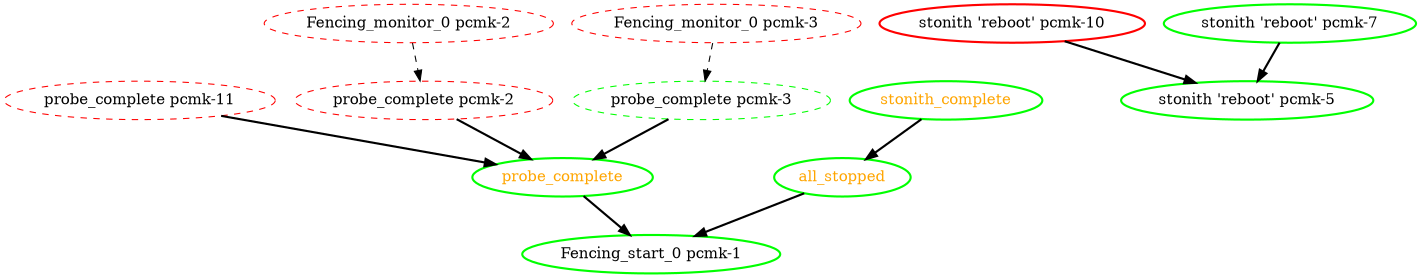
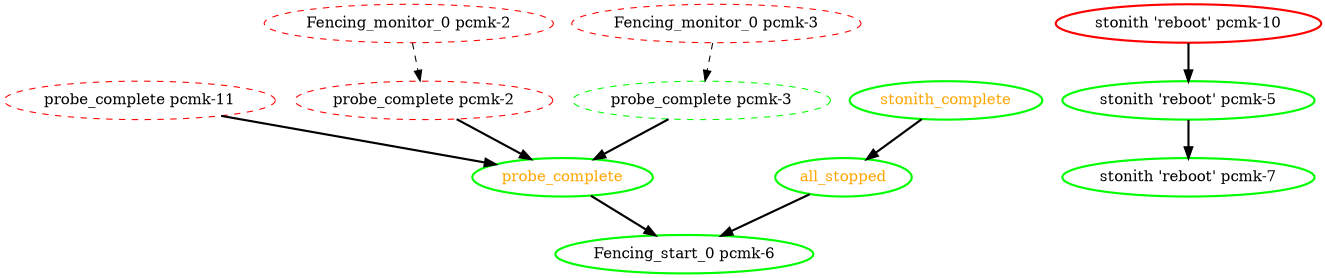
edge "stonith 'reboot' pcmk-7" -> "stonith 'reboot' pcmk-5": reversed
node "Fencing_start_0 pcmk-1": label "Fencing_start_0 pcmk-1" -> "Fencing_start_0 pcmk-6"
